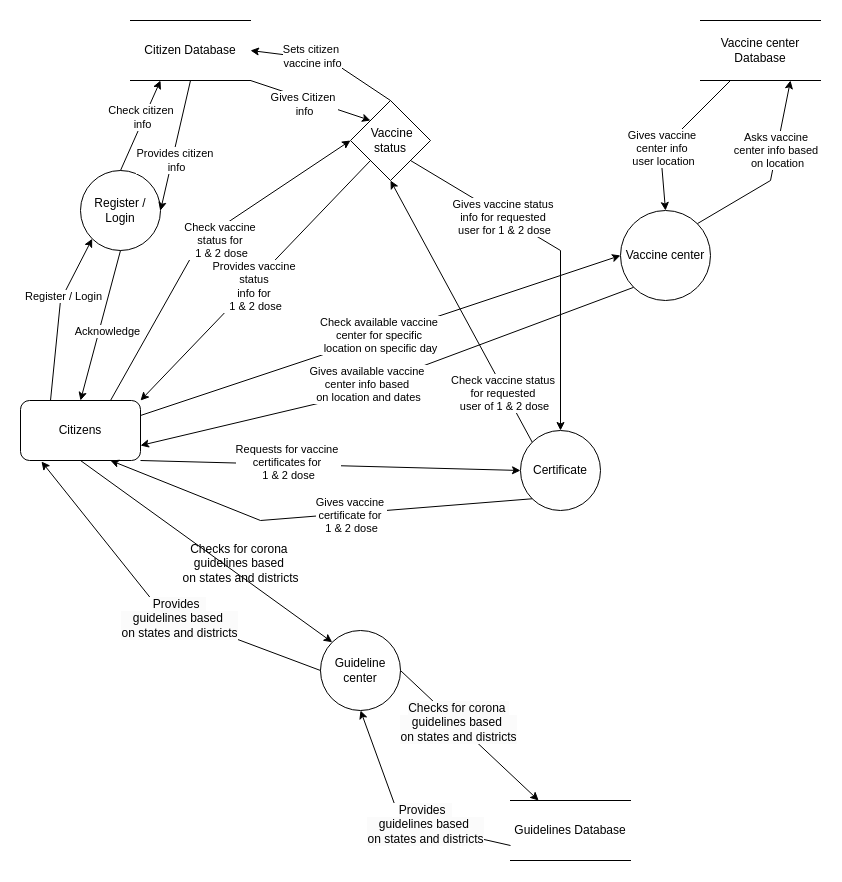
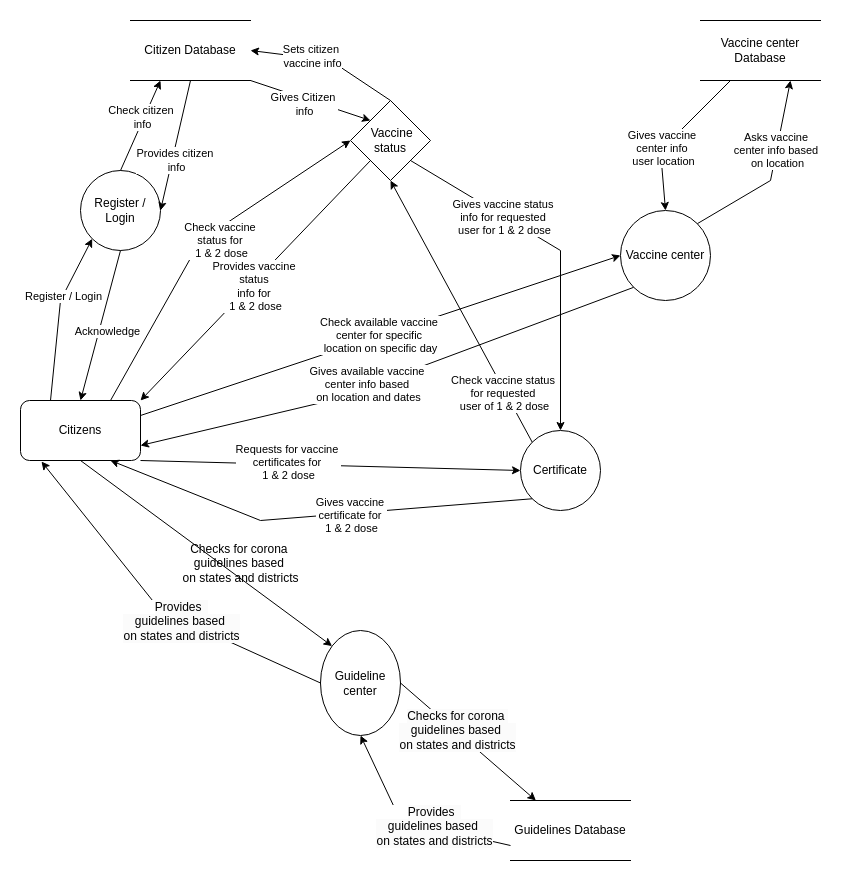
node "Guideline center": size 80x80 -> 80x105
